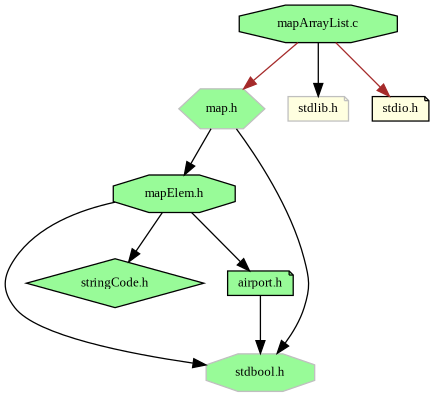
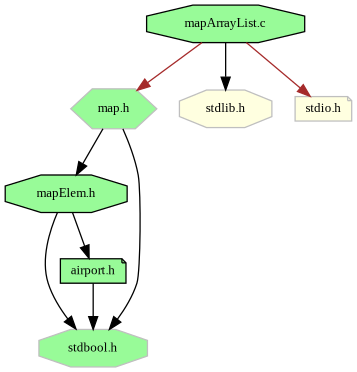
node "stdlib.h": shape note -> octagon
node "stdio.h": color black -> grey75
node "stringCode.h": removed
